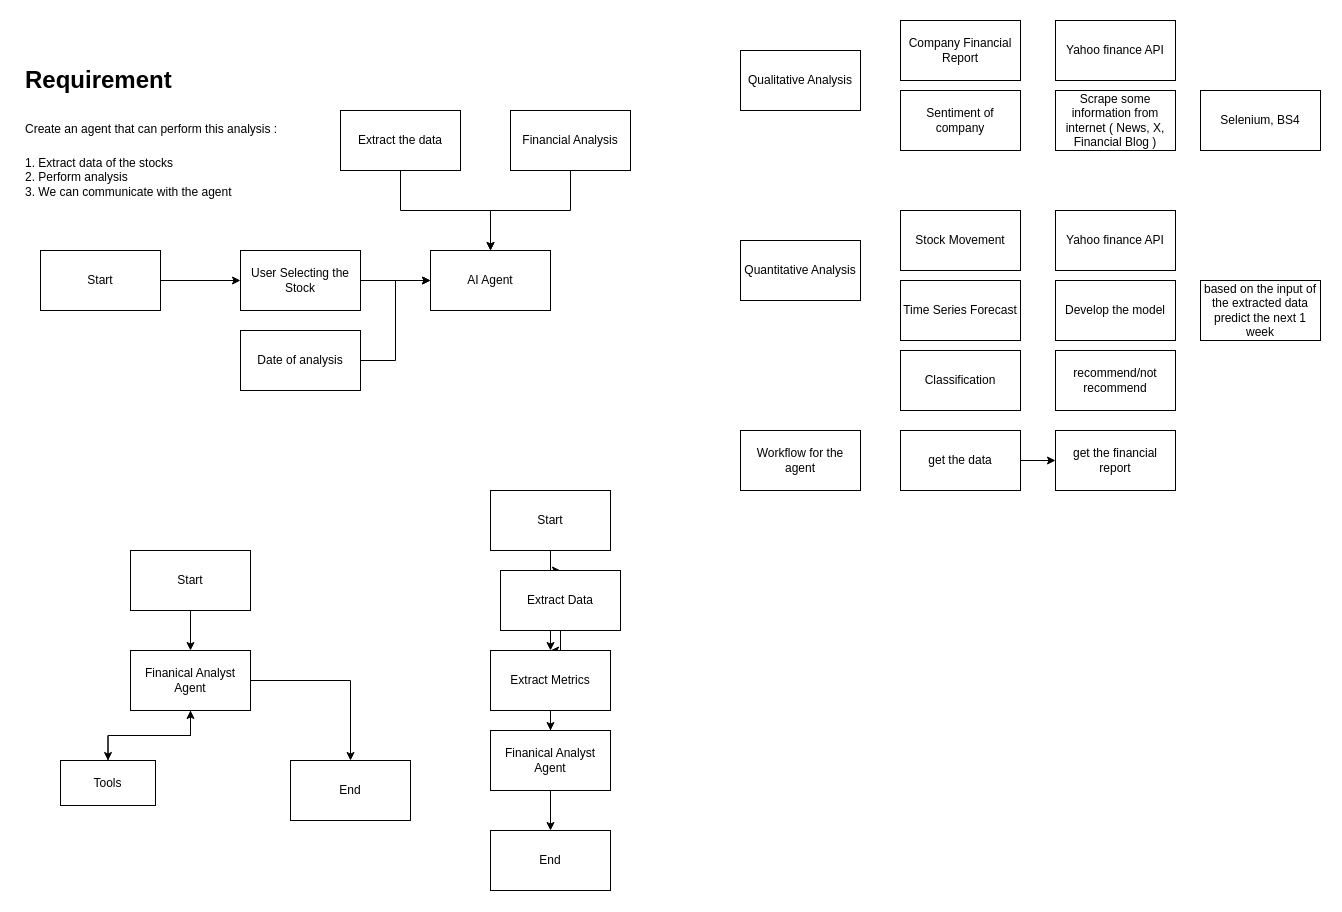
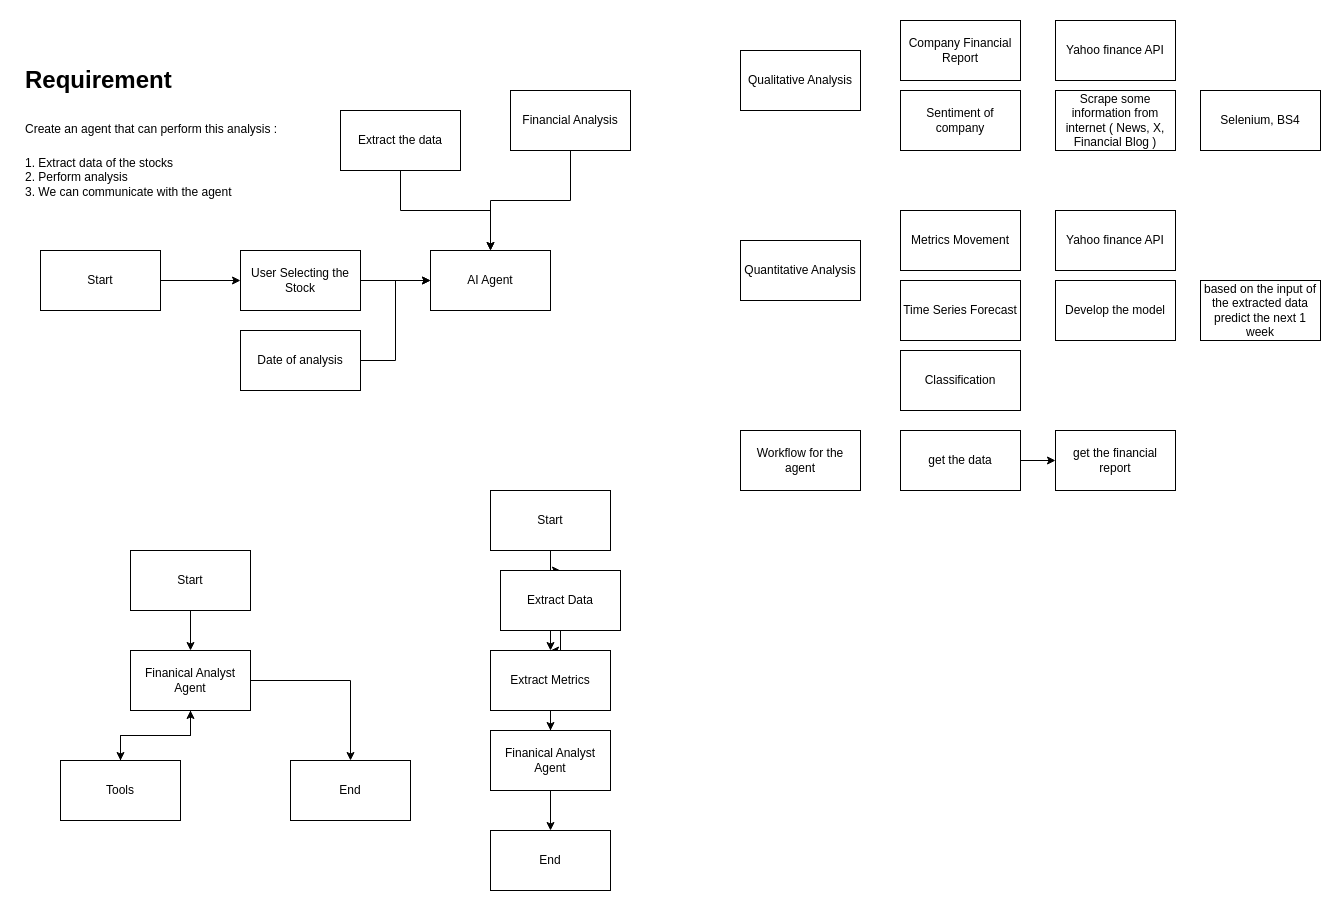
node "Financial Analysis": moved (571, 141) -> (571, 121)
node "Stock Movement": label "Stock Movement" -> "Metrics Movement"
node "recommend/not recommend": removed
node "Tools": size 95x45 -> 120x60
